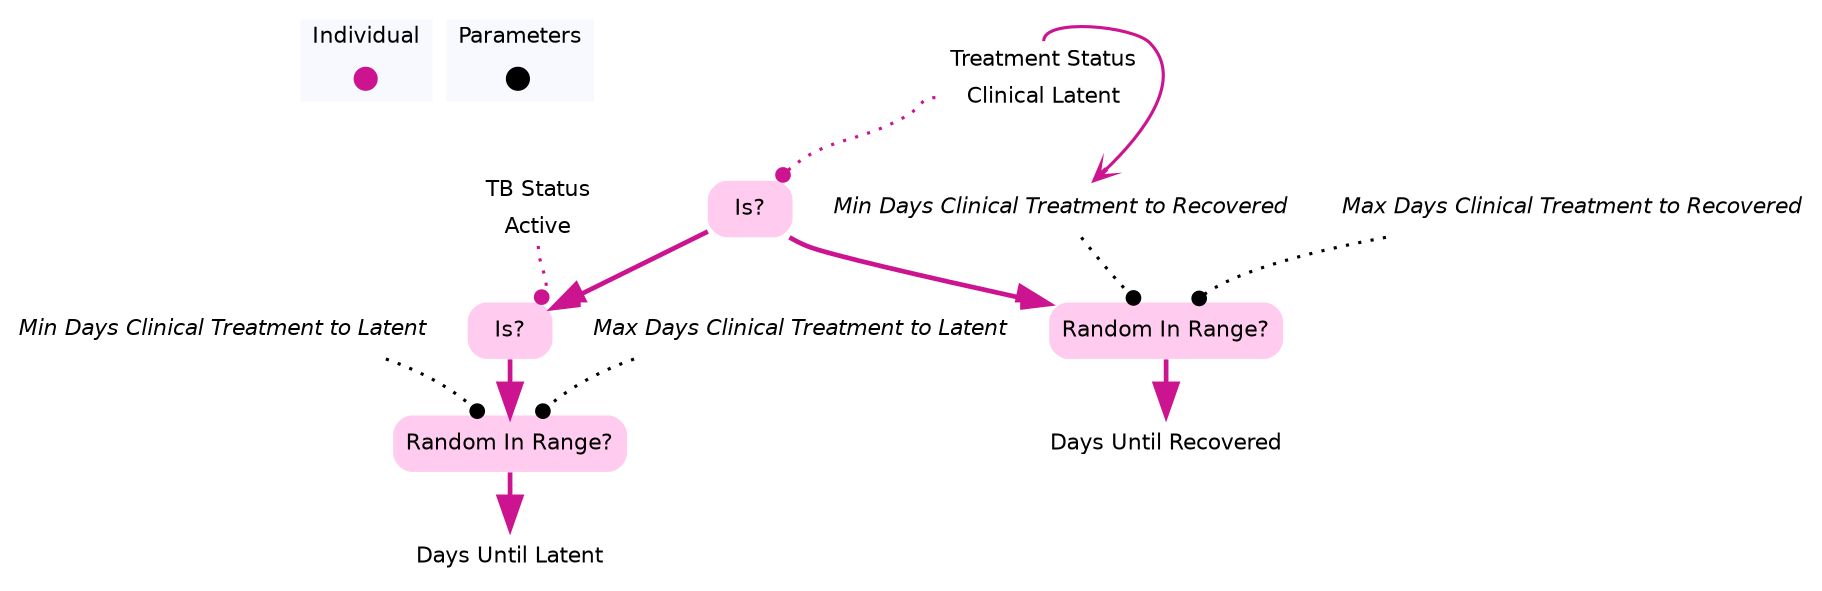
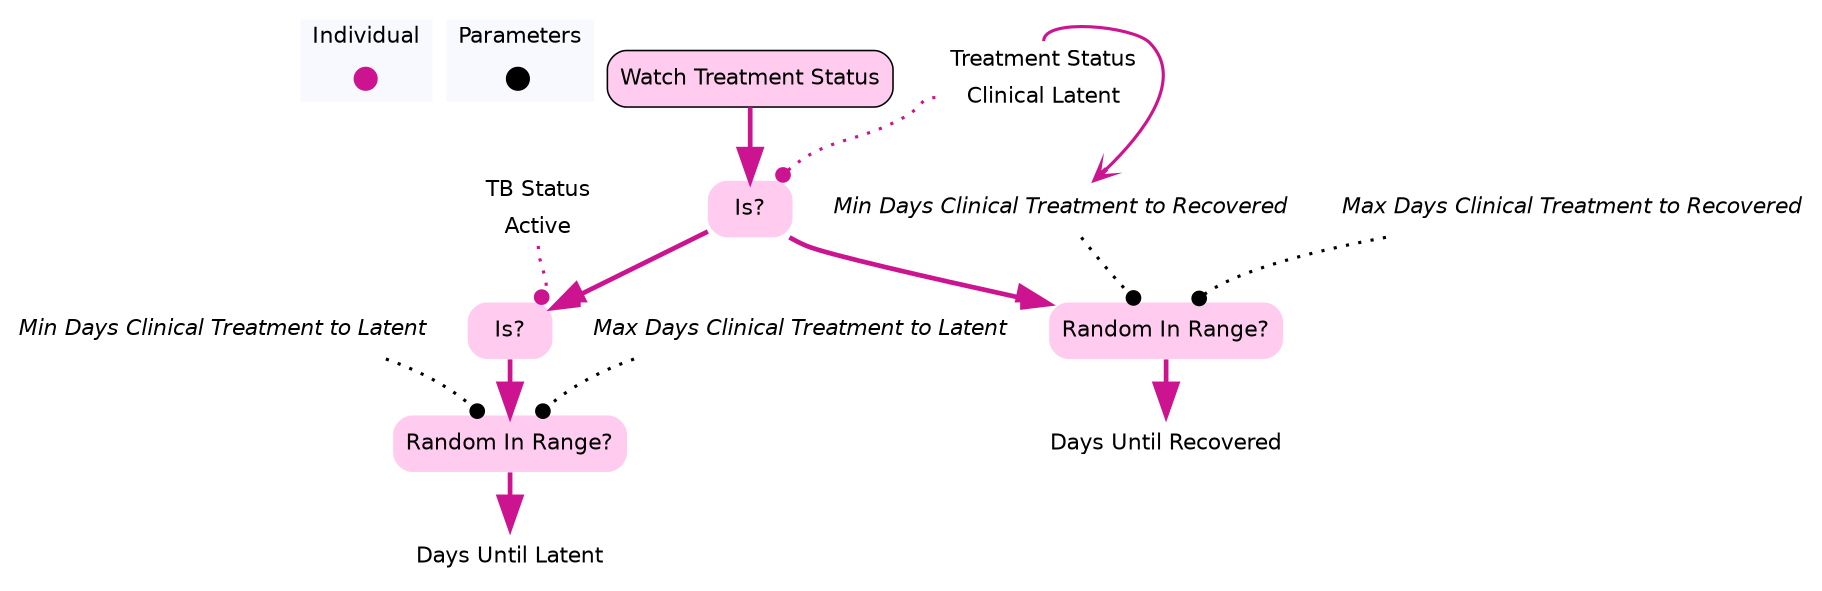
node "Watch Treatment Status": added
